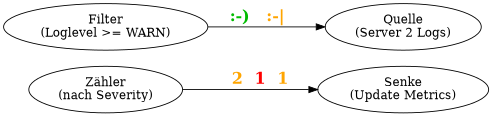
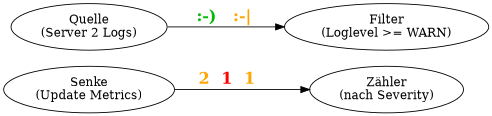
edge "Filter (Loglevel >= WARN)" -> "Quelle (Server 2 Logs)": reversed
edge "Zähler (nach Severity)" -> "Senke (Update Metrics)": reversed
